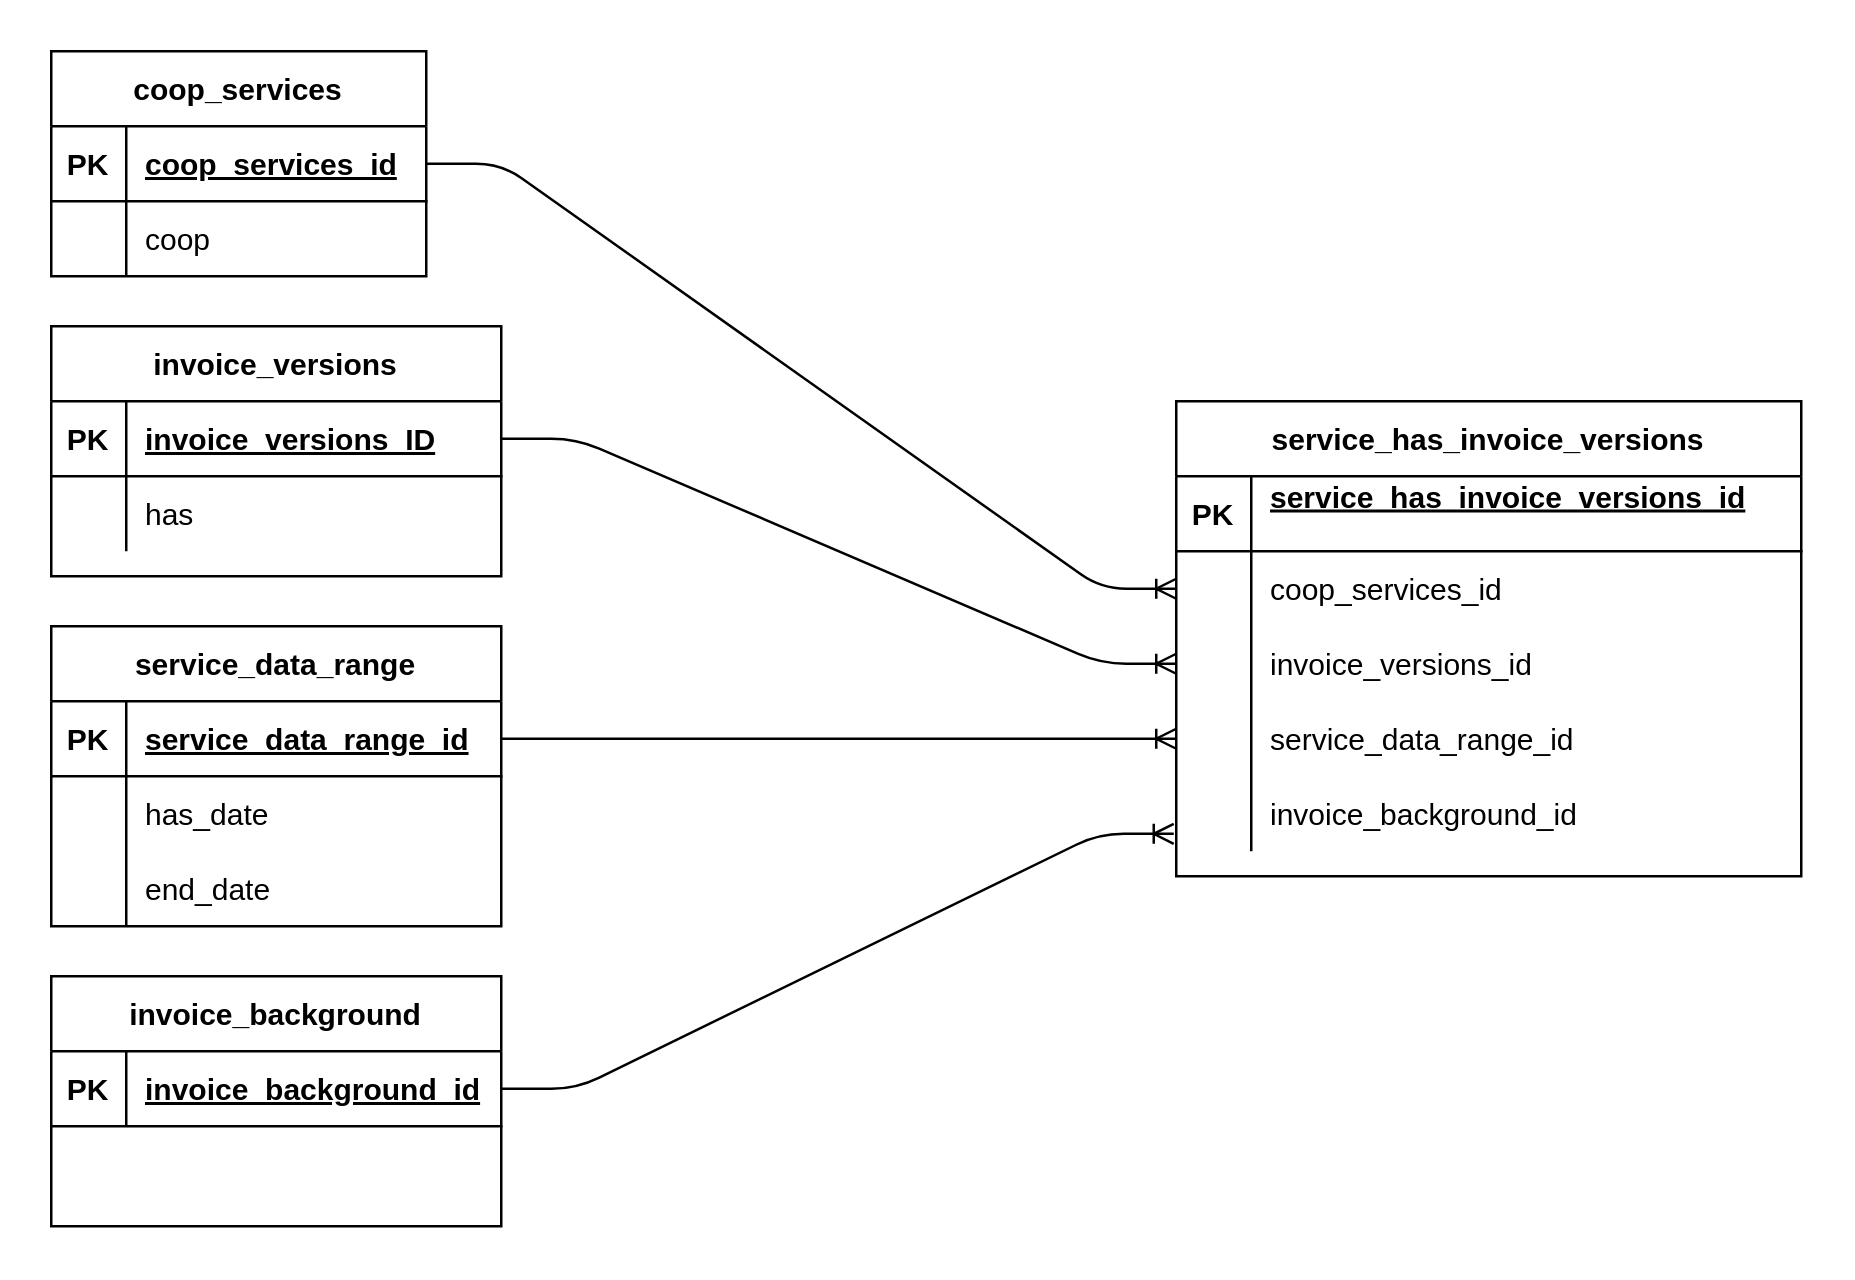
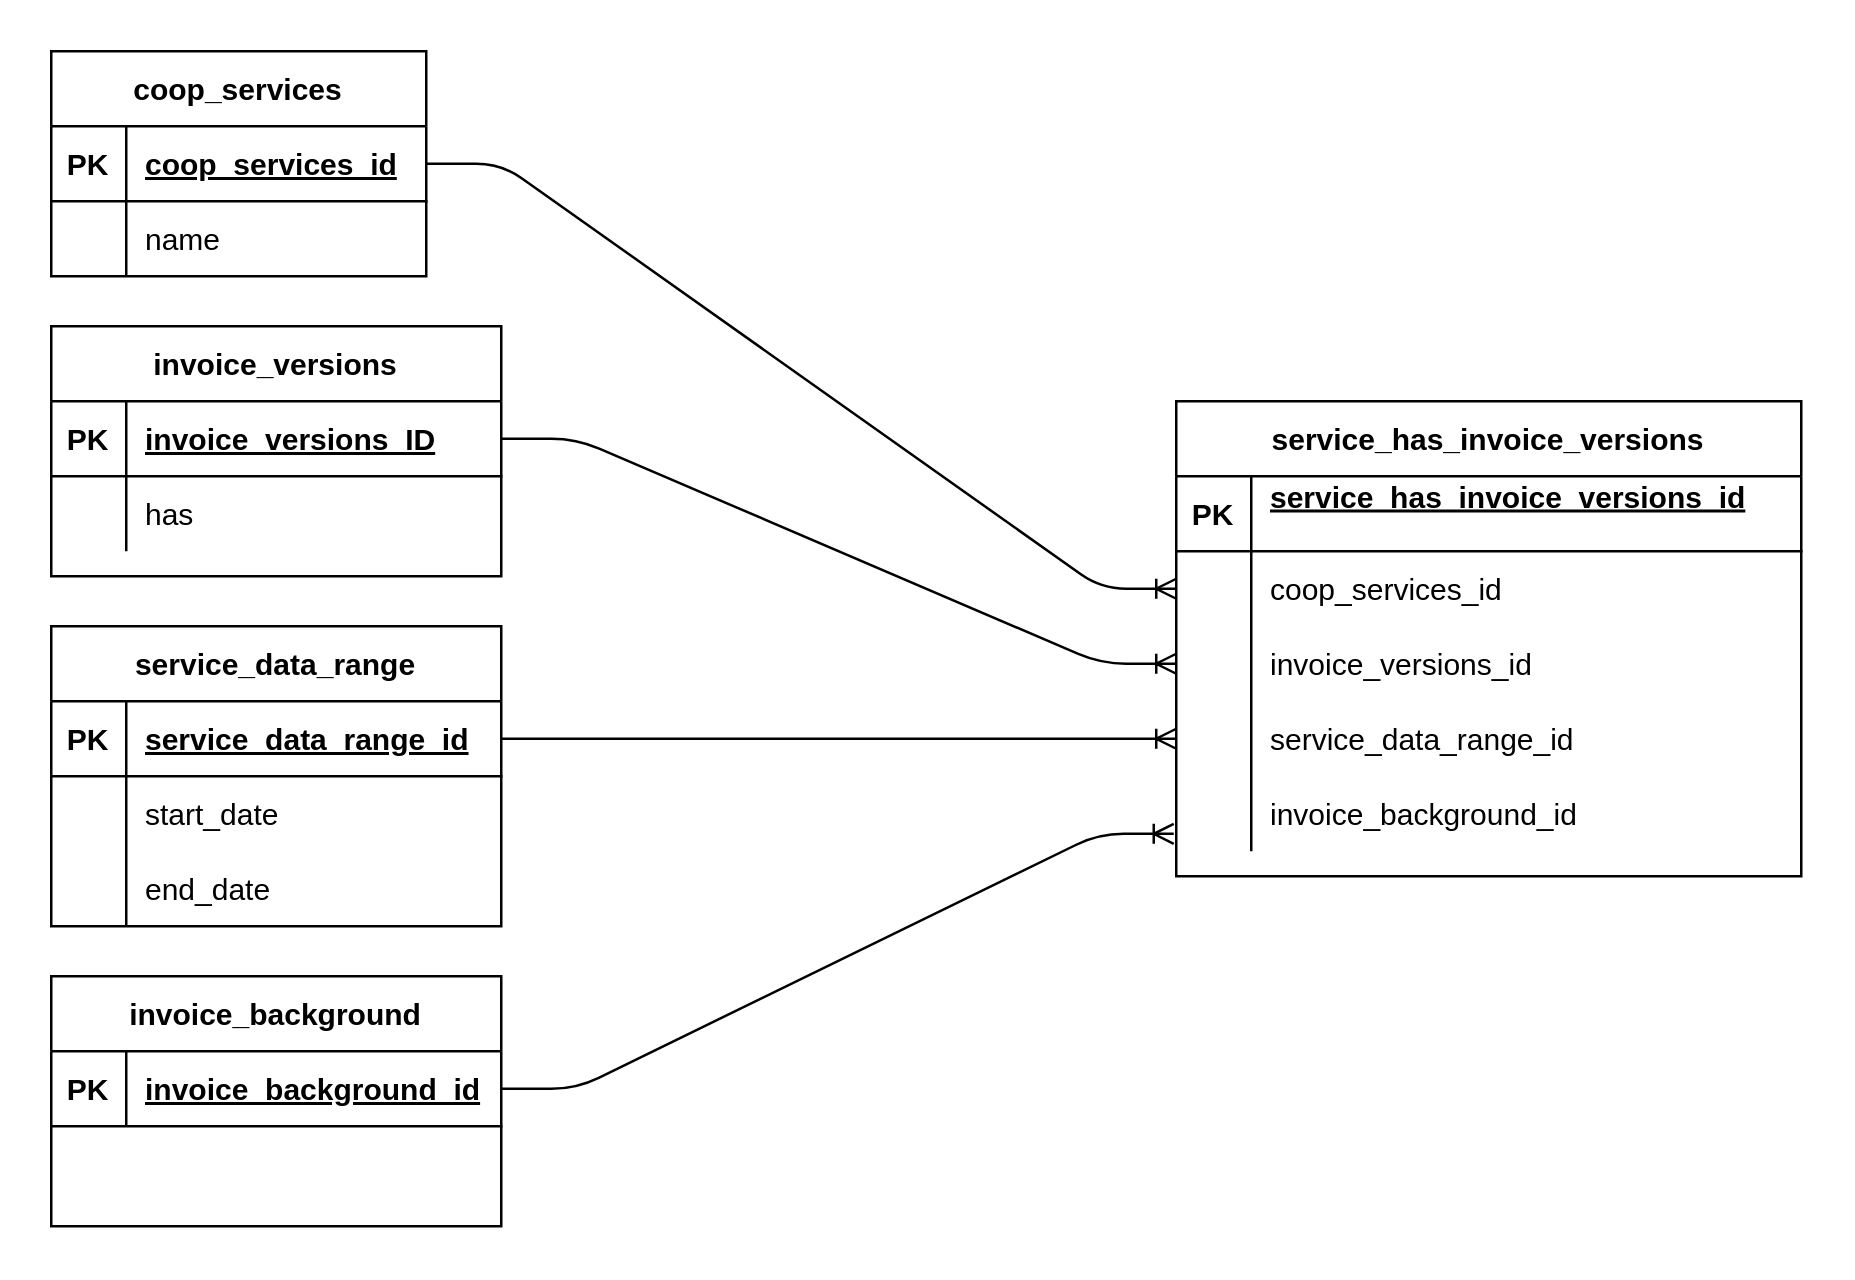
node "coop": label "coop" -> "name"
node "has_date": label "has_date" -> "start_date"
